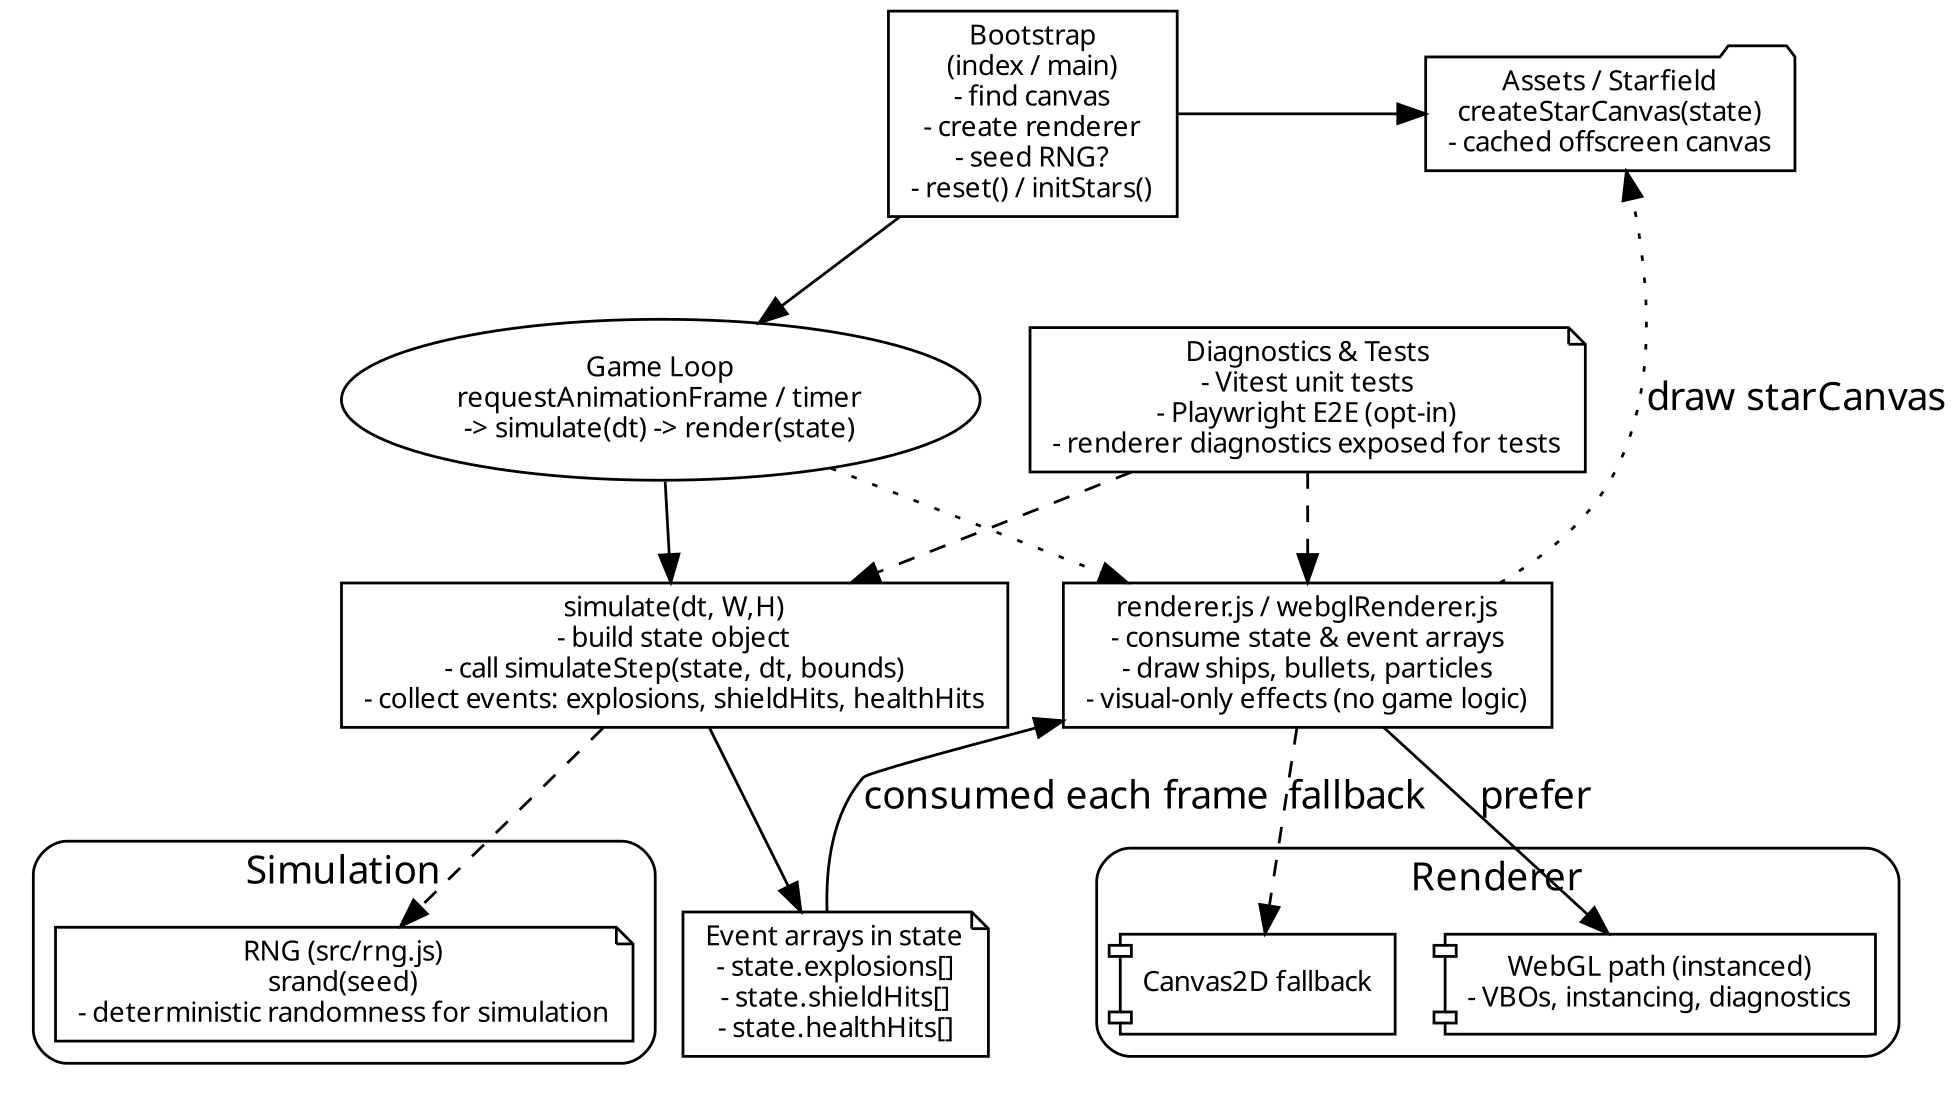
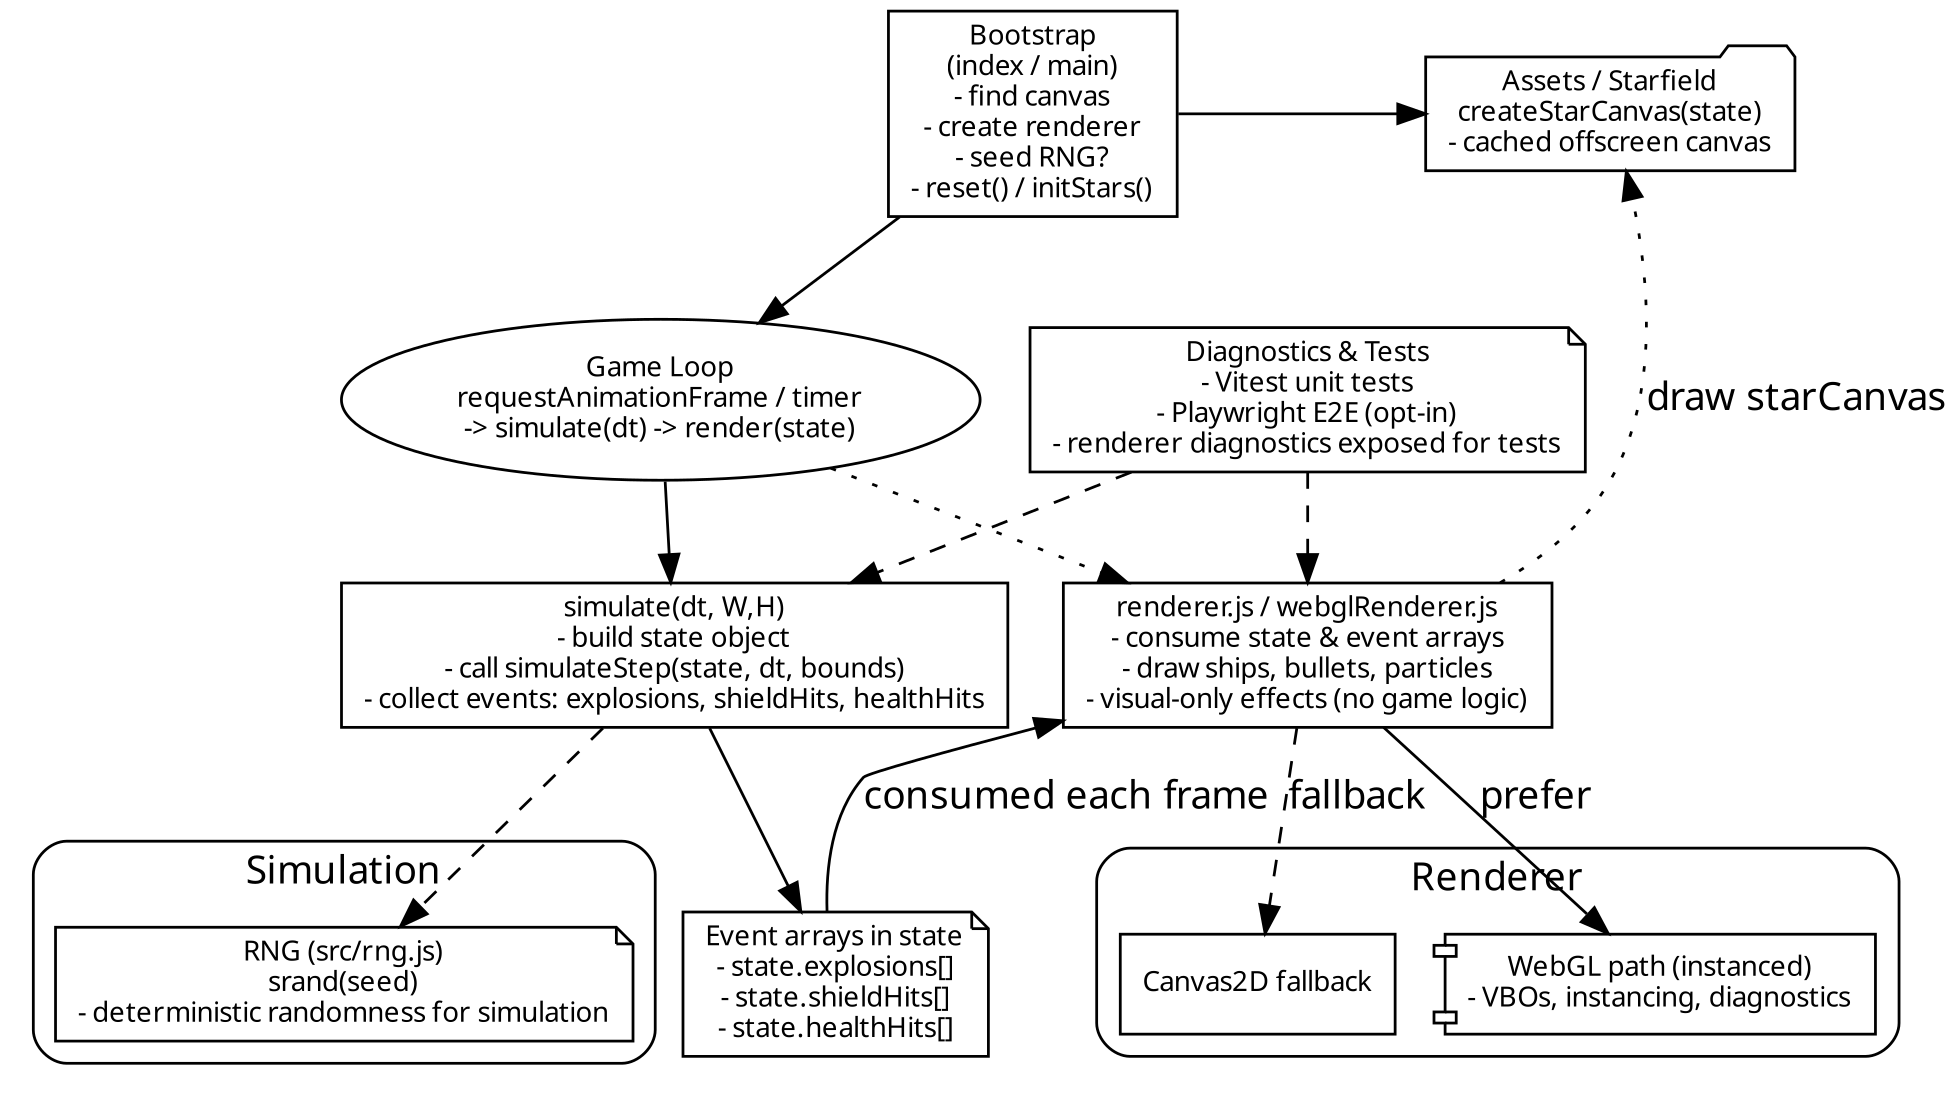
node "Canvas2D fallback": shape component -> box
